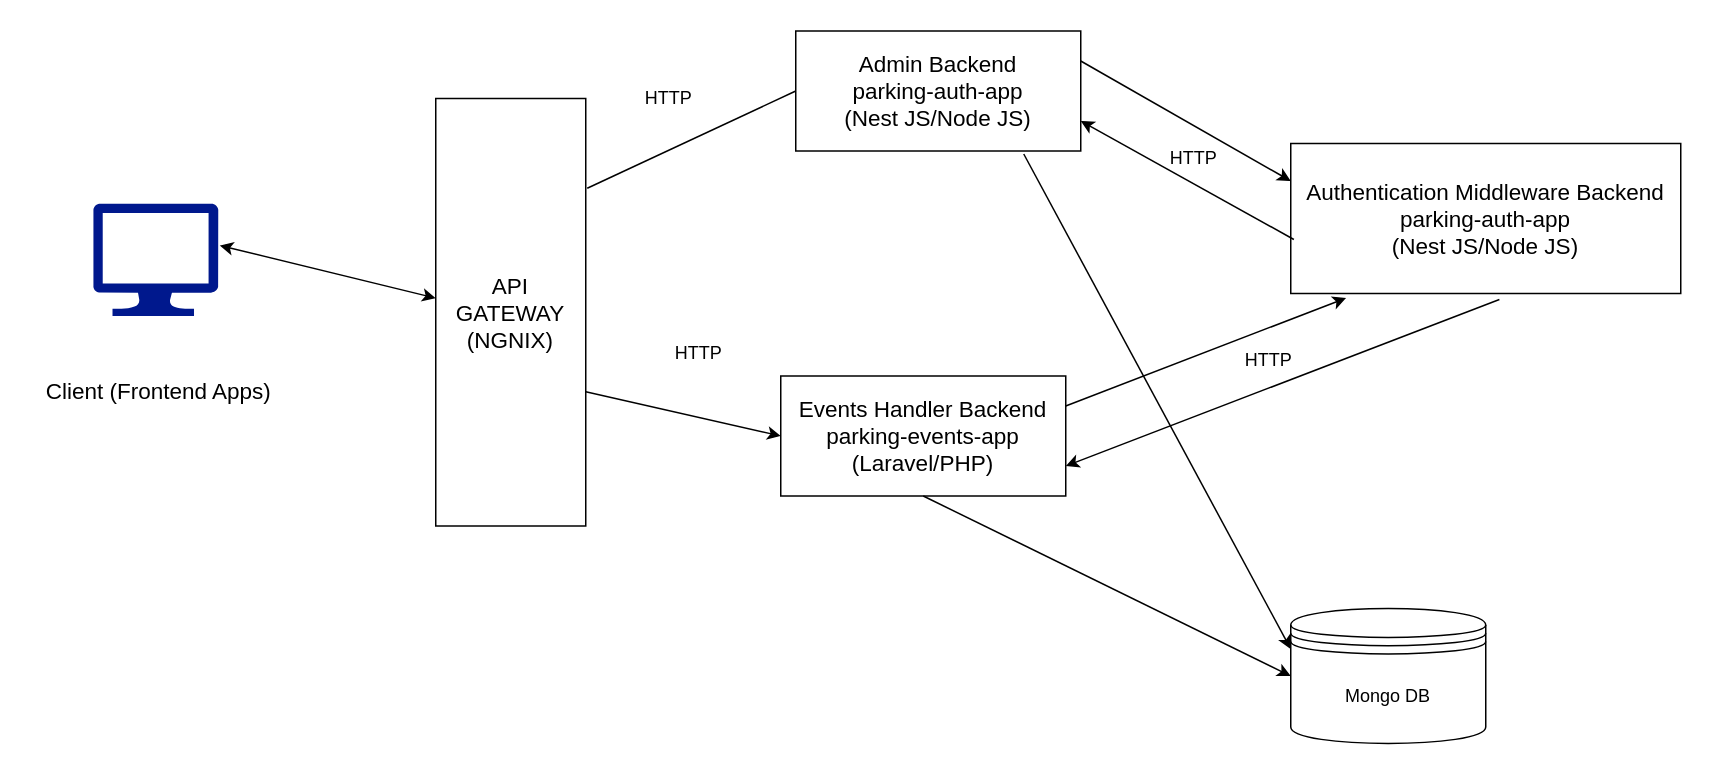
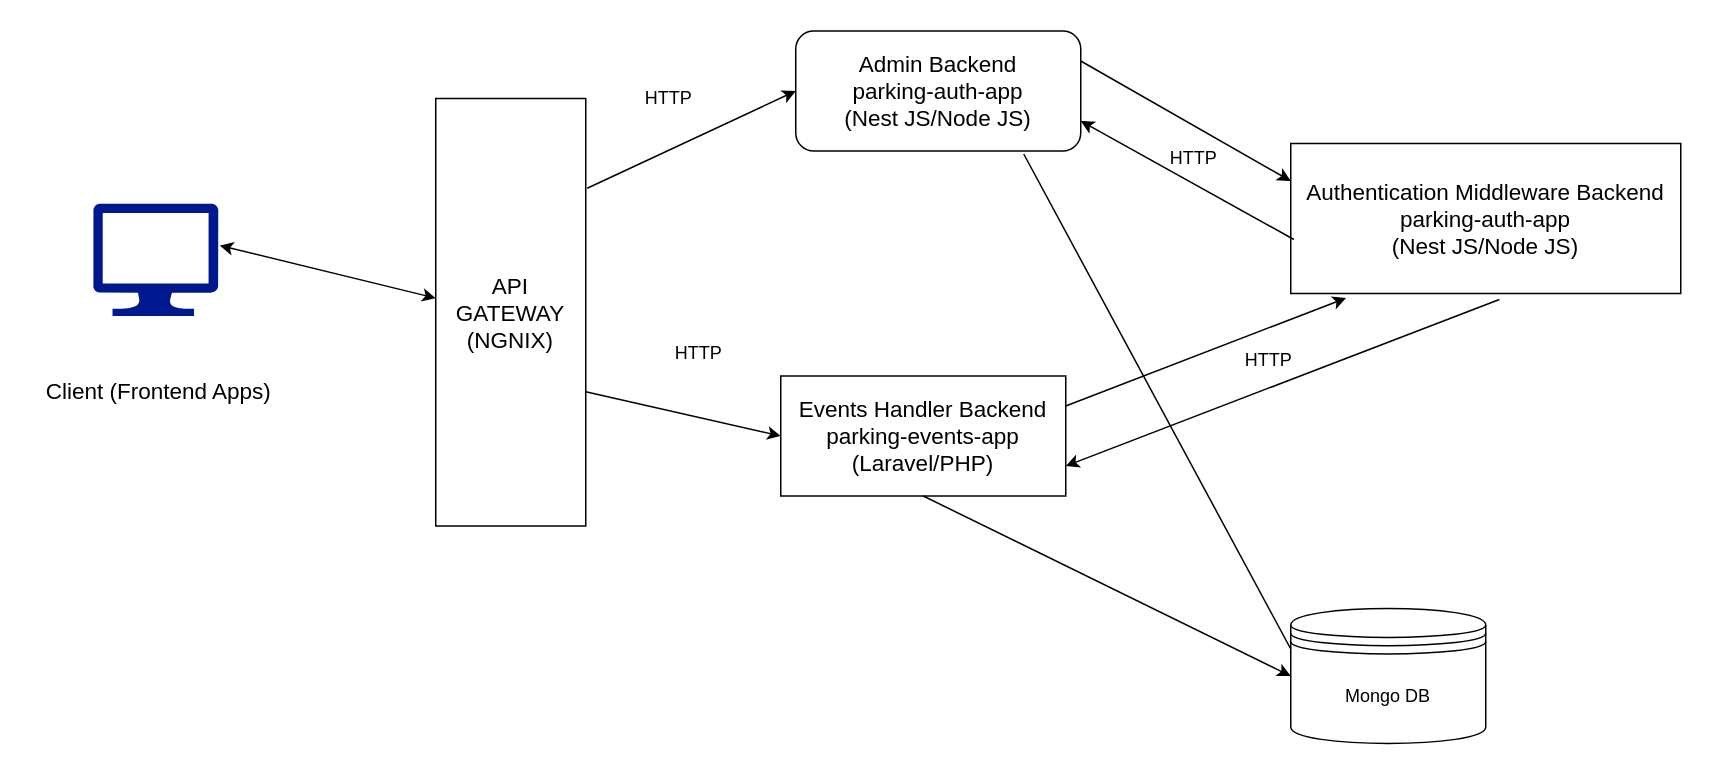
node "Admin Backend parking-auth-app (Nest JS/Node JS)": shape rectangle -> rounded rectangle
edge "Admin Backend parking-auth-app (Nest JS/Node JS)" -- "API GATEWAY (NGNIX)": arrowhead none -> classic
edge "Admin Backend parking-auth-app (Nest JS/Node JS)" -> "Mongo DB": arrowhead classic -> none
